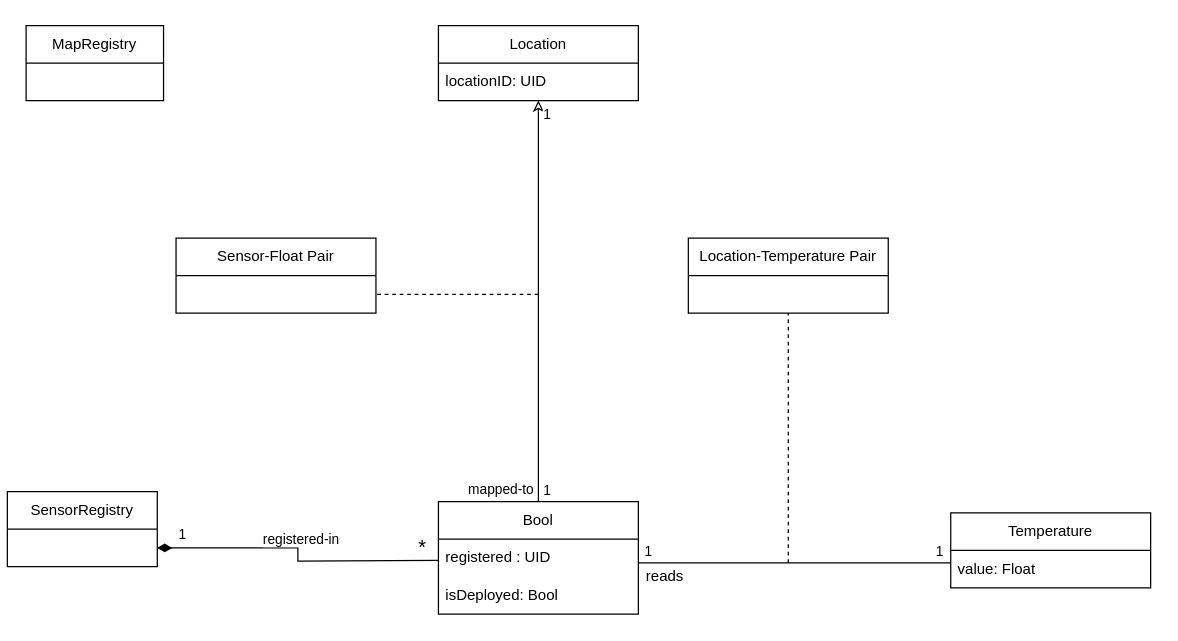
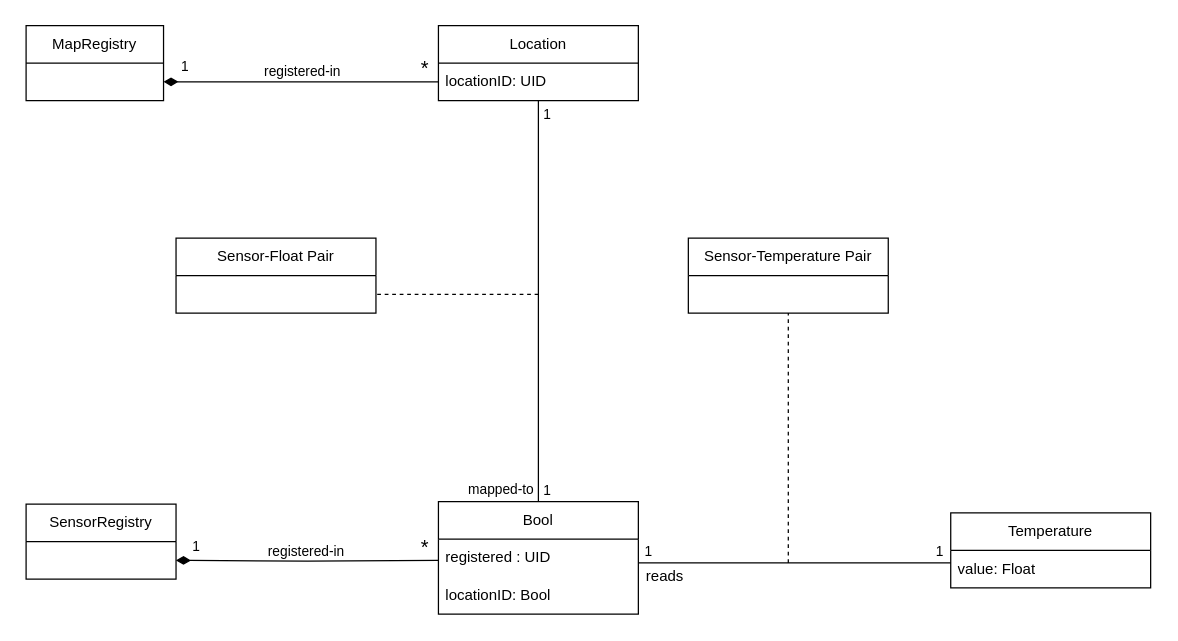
edge "locationID: UID" -> "MapRegistry": added, labels "*", "registered-in", "1"
edge "Bool" -> "Location": arrowhead classic -> none
node "Location-Temperature Pair": label "Location-Temperature Pair" -> "Sensor-Temperature Pair"
node "SensorRegistry": moved (82, 529) -> (101, 542)
node "isDeployed: Bool": label "isDeployed: Bool" -> "locationID: Bool"
